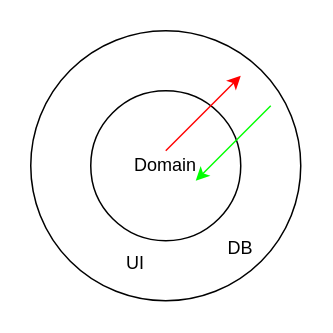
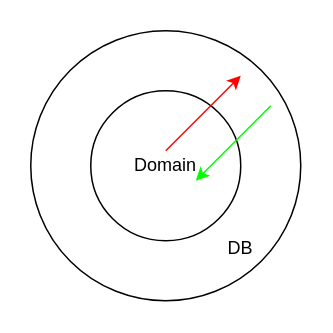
node "UI": removed
